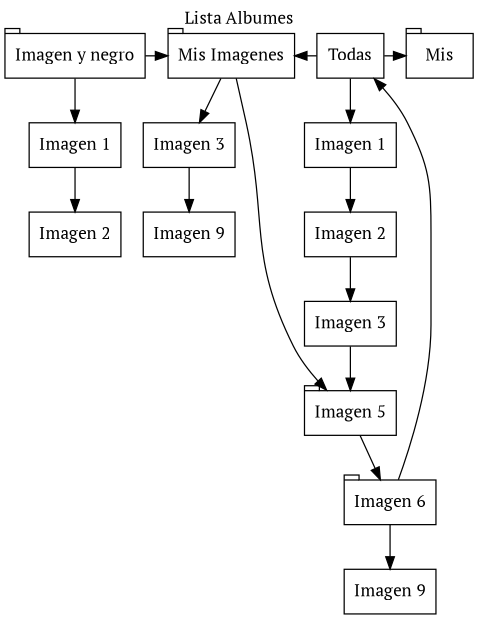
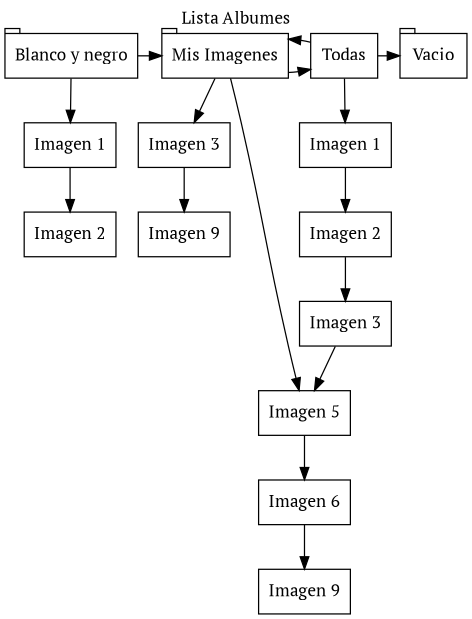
node "Imagen y negro": label "Imagen y negro" -> "Blanco y negro"
node "Mis": label "Mis" -> "Vacio"
edge "Imagen 6" -> "Todas": now "Mis Imagenes" -> "Todas"
node "Imagen 5": shape tab -> box
node "Imagen 6": shape tab -> box
